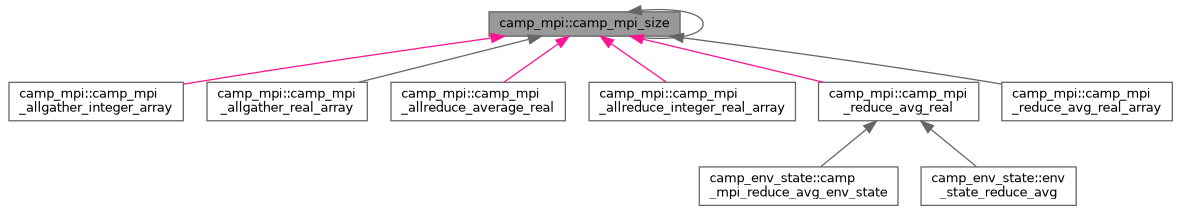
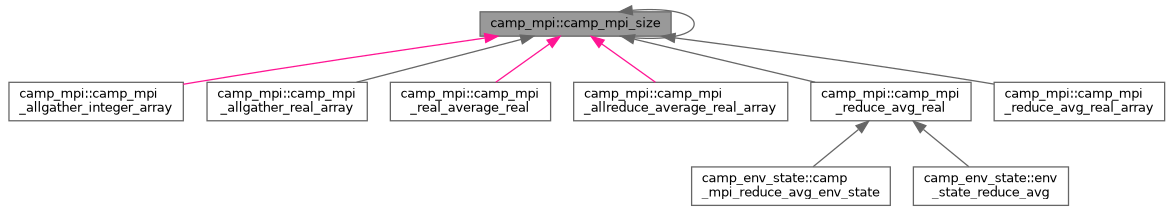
edge "camp_mpi::camp_mpi _reduce_avg_real" -> "camp_mpi::camp_mpi_size": color deeppink -> gray40
node "camp_mpi::camp_mpi _allreduce_average_real": label "camp_mpi::camp_mpi _allreduce_average_real" -> "camp_mpi::camp_mpi _real_average_real"
node "camp_mpi::camp_mpi _allreduce_integer_real_array": label "camp_mpi::camp_mpi _allreduce_integer_real_array" -> "camp_mpi::camp_mpi _allreduce_average_real_array"
